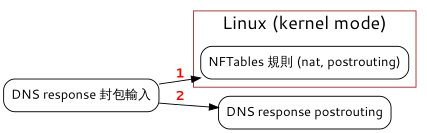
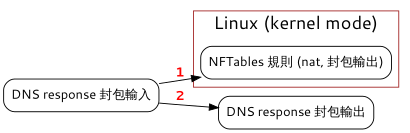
node "NFTables 規則 (nat, postrouting)": label "NFTables 規則 (nat, postrouting)" -> "NFTables 規則 (nat, 封包輸出)"
node "DNS response postrouting": label "DNS response postrouting" -> "DNS response 封包輸出"
